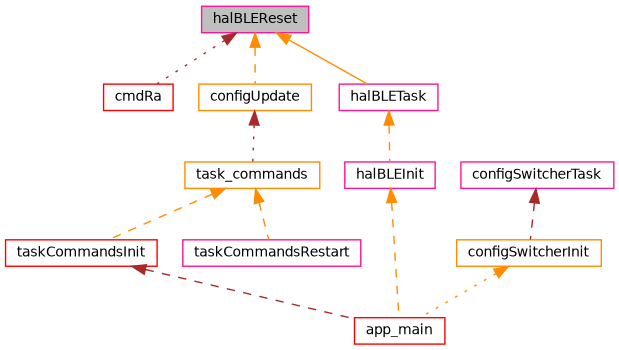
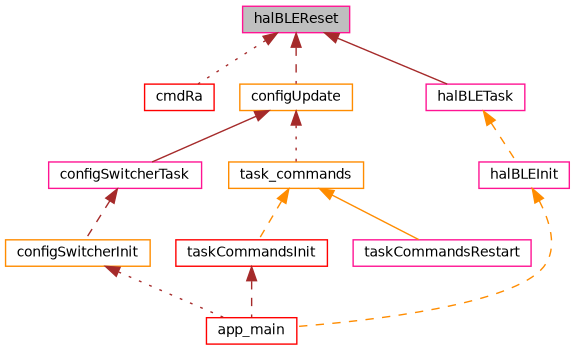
edge "halBLETask" -> "halBLEReset": color darkorange -> brown
edge "configUpdate" -> "halBLEReset": color darkorange -> brown
edge "configSwitcherTask" -> "configUpdate": added
edge "taskCommandsRestart" -> "task_commands": style dashed -> solid
edge "app_main" -> "configSwitcherInit": color darkorange -> brown
